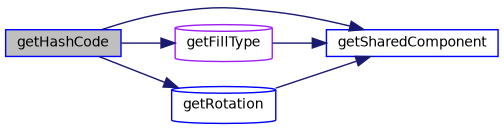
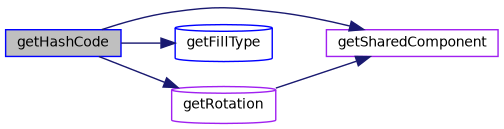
node "getFillType": color purple -> blue
edge "getFillType" -> "getSharedComponent": removed
node "getSharedComponent": color blue -> purple
node "getRotation": color blue -> purple
